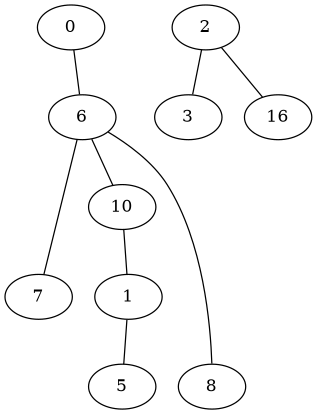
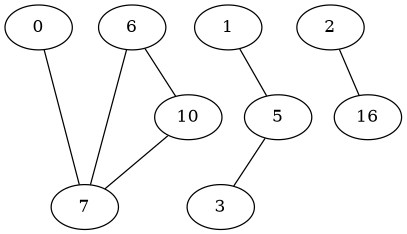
edge "0" -- "6": now "0" -- "7"
edge "2" -- "3": now "5" -- "3"
edge "10" -- "1": now "10" -- "7"
node "8": removed
